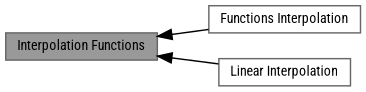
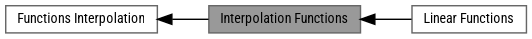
edge "Functions Interpolation" -> "Interpolation Functions": reversed
node "Linear Interpolation": label "Linear Interpolation" -> "Linear Functions"
